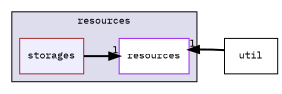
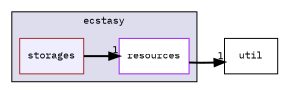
cluster "resources": label "resources" -> "ecstasy"
edge "util" -> "resources": reversed
